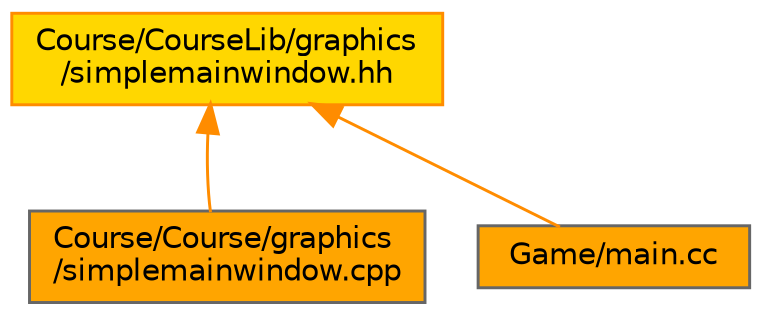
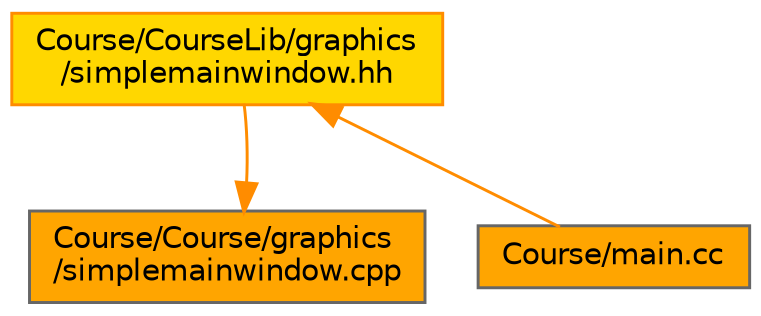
edge "Course/Course/graphics /simplemainwindow.cpp" -> "Course/CourseLib/graphics /simplemainwindow.hh": reversed
node "Game/main.cc": label "Game/main.cc" -> "Course/main.cc"
